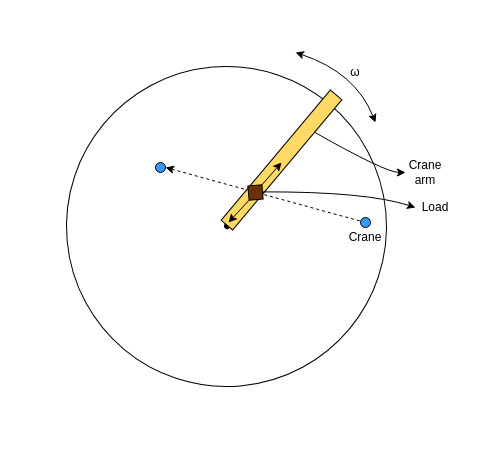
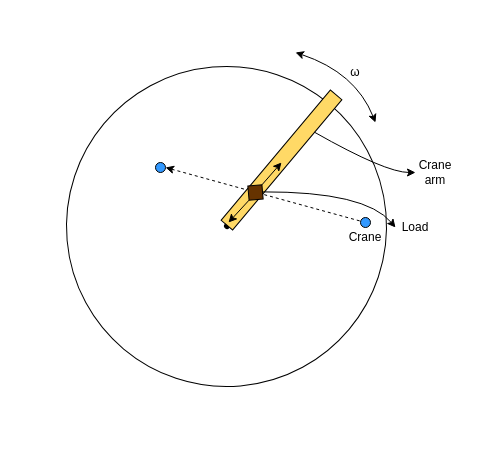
node "Crane arm": moved (426, 173) -> (436, 173)
node "Load": moved (436, 208) -> (416, 228)
